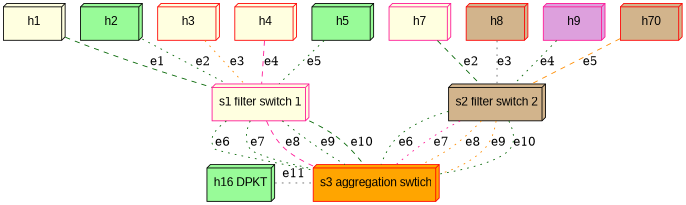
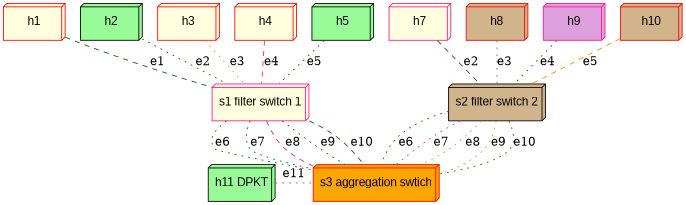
node "h1": color black -> red
node "h70": label "h70" -> "h10"
node "h16 DPKT": label "h16 DPKT" -> "h11 DPKT"
